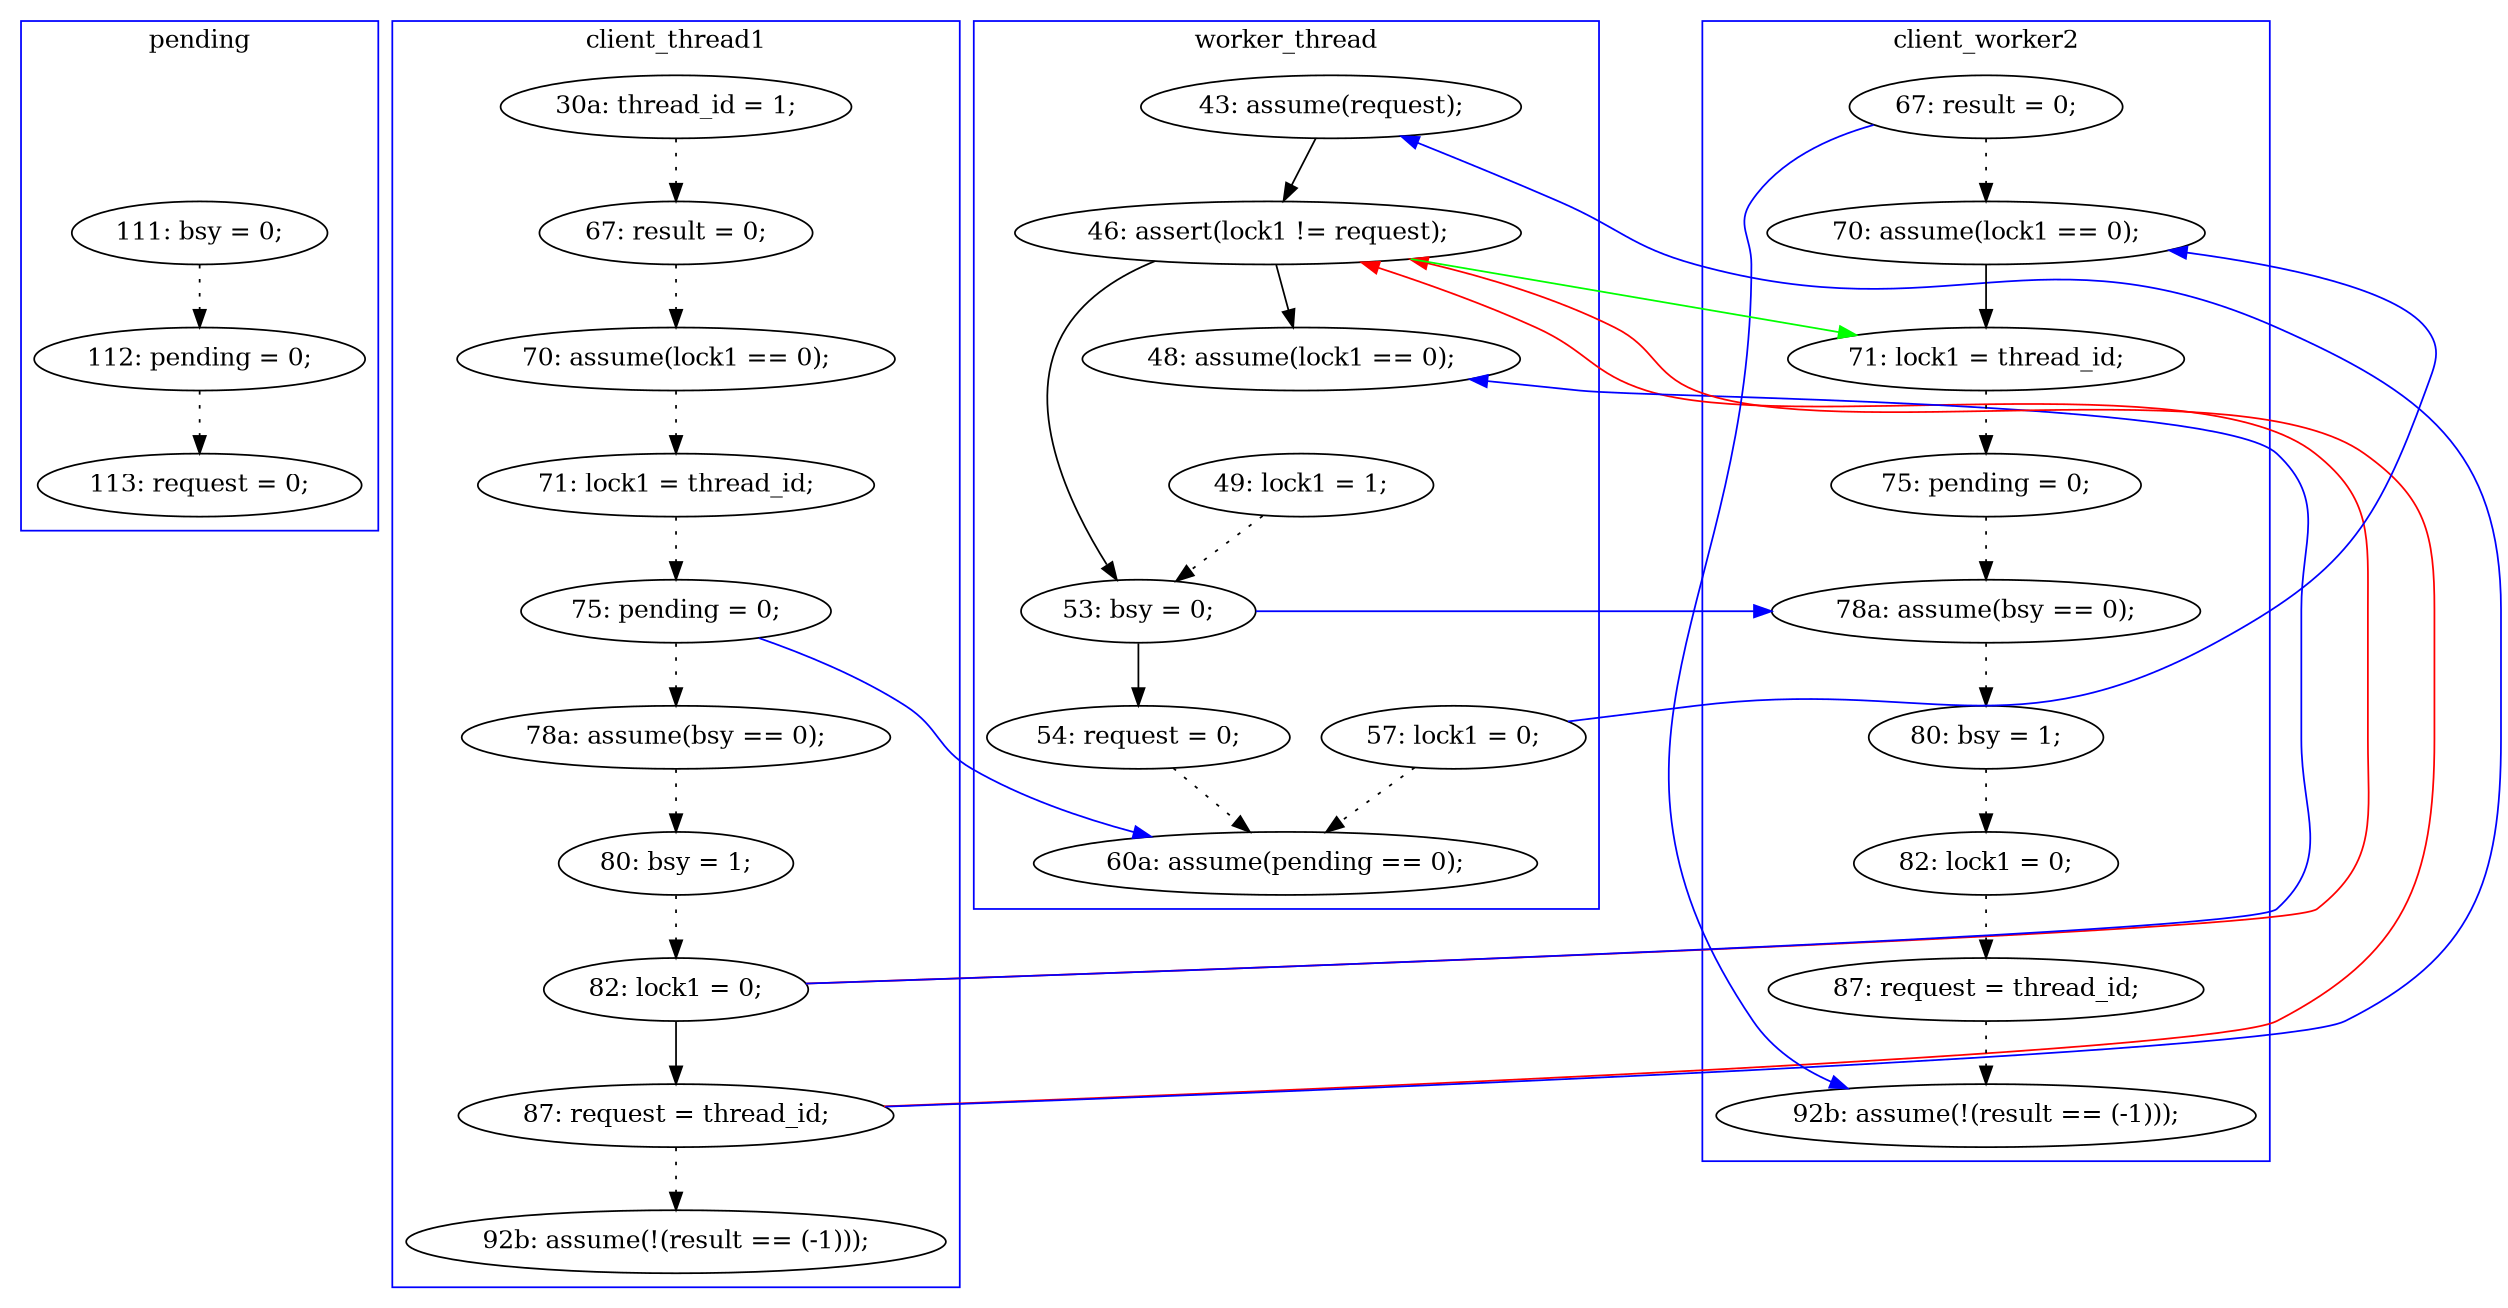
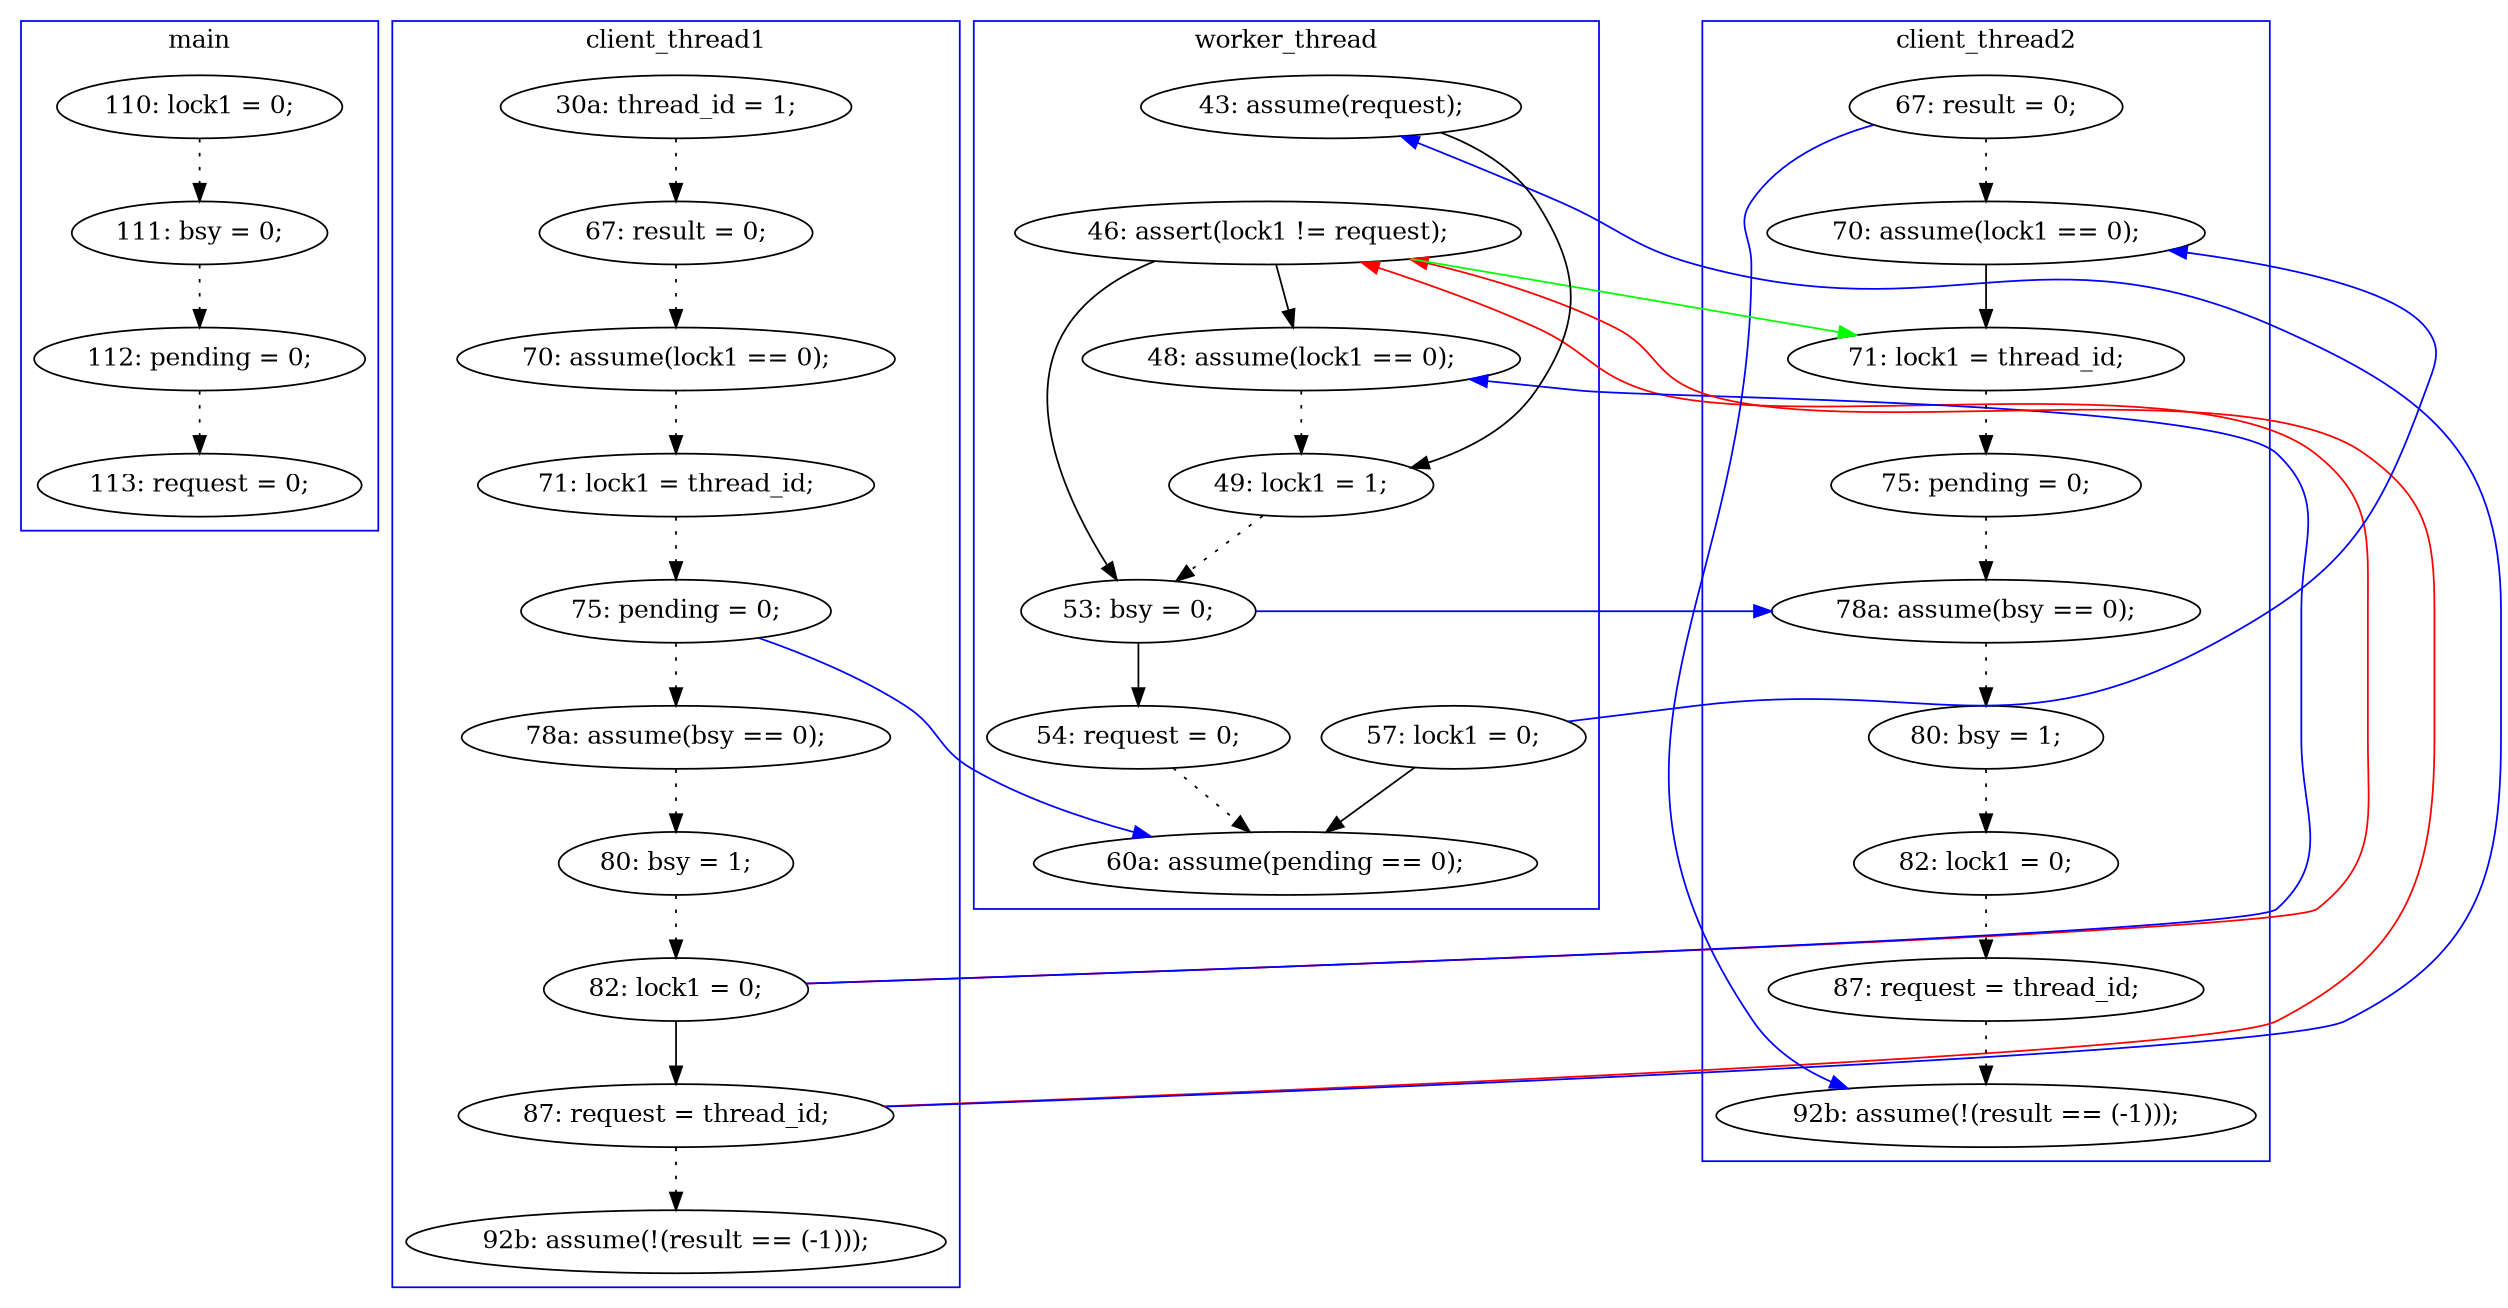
cluster "pending": label "pending" -> "main"
cluster "client_worker2": label "client_worker2" -> "client_thread2"
node "110: lock1 = 0;": added
edge "43: assume(request);" -> "46: assert(lock1 != request);": now "43: assume(request);" -> "49: lock1 = 1;"
edge "48: assume(lock1 == 0);" -> "49: lock1 = 1;": added
edge "57: lock1 = 0;" -> "60a: assume(pending == 0);": style dotted -> solid
